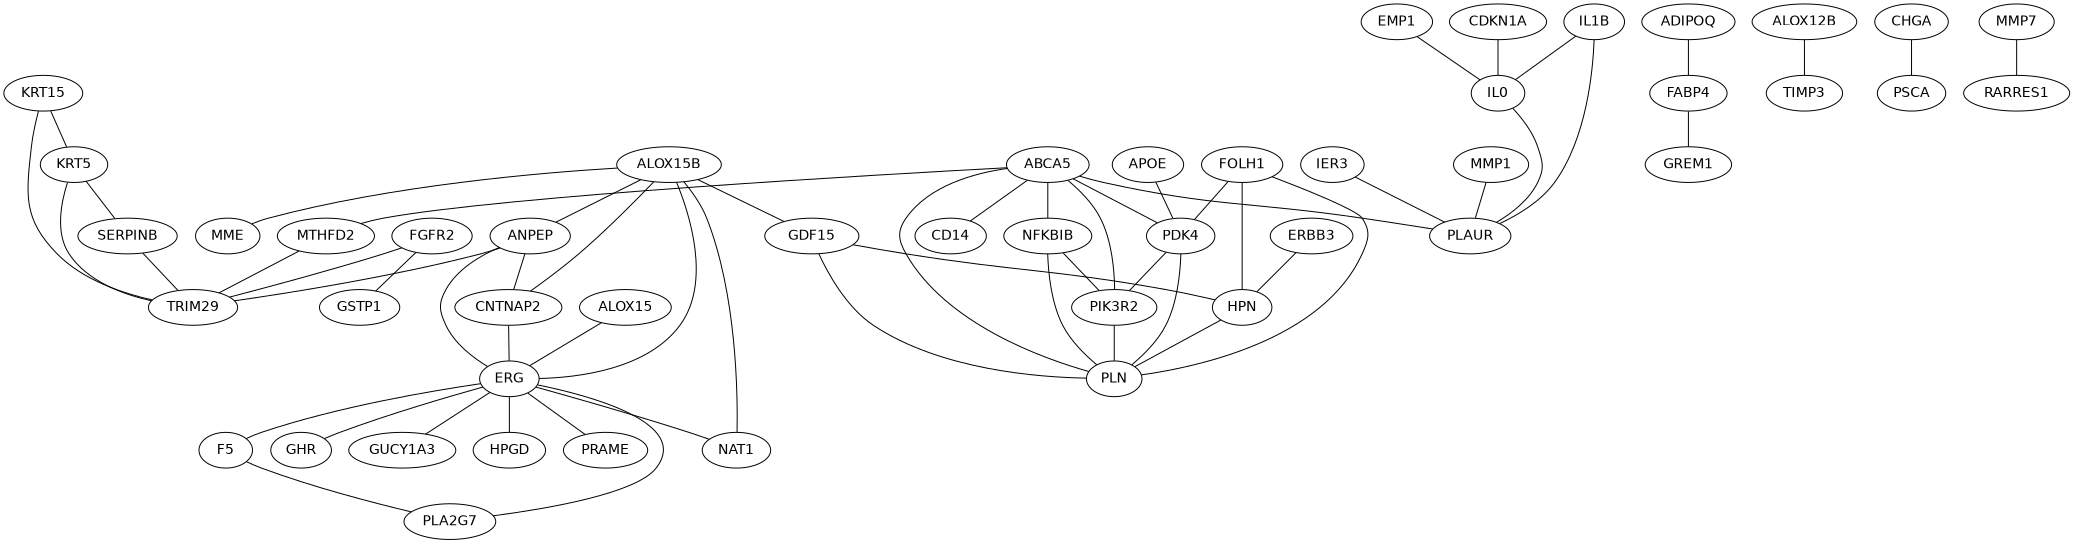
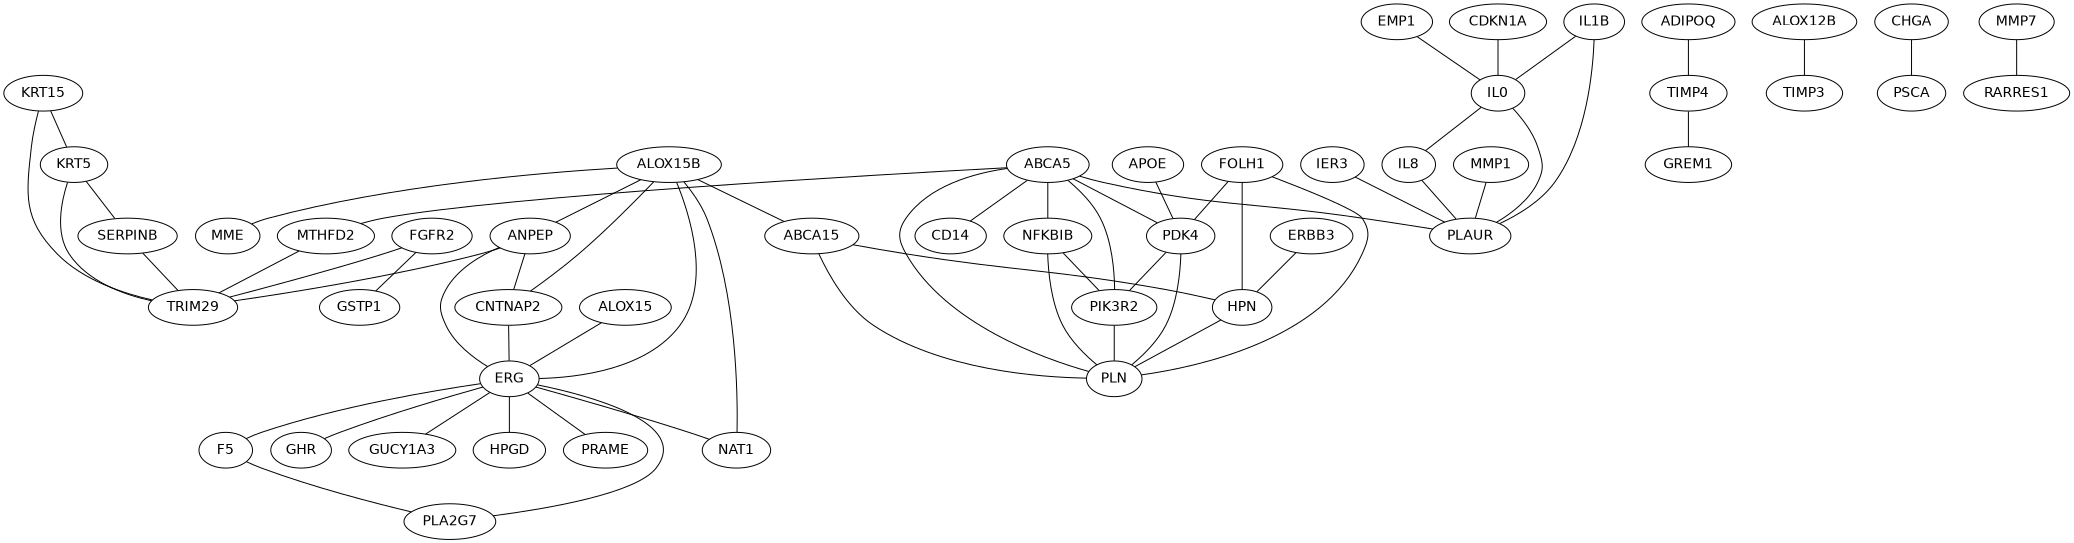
node "FABP4": label "FABP4" -> "TIMP4"
node "IL8": added
node "GDF15": label "GDF15" -> "ABCA15"
